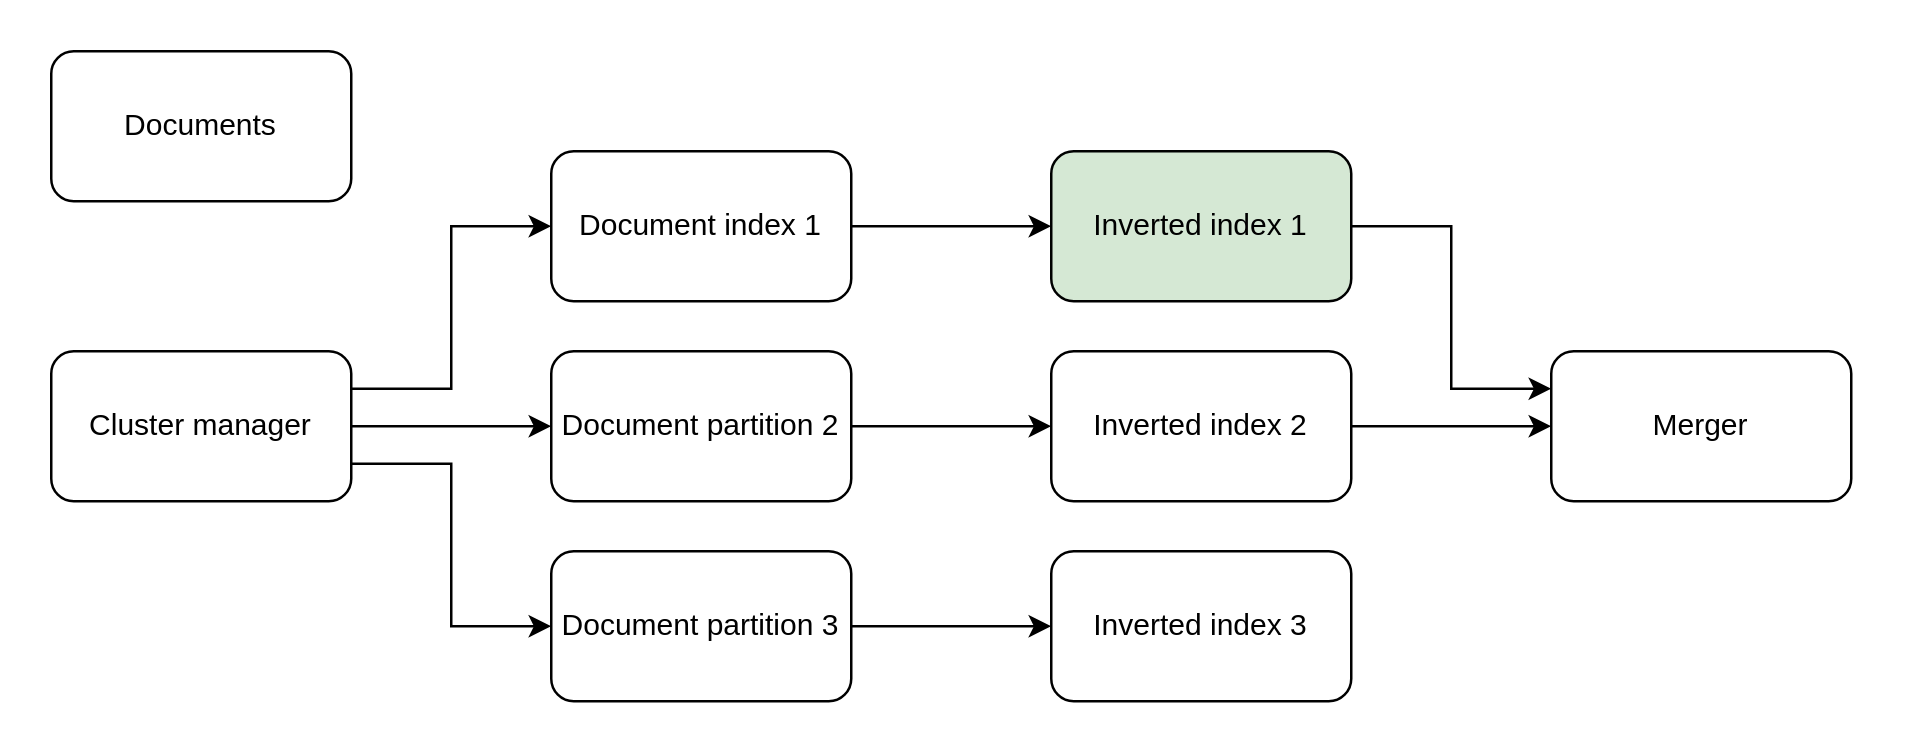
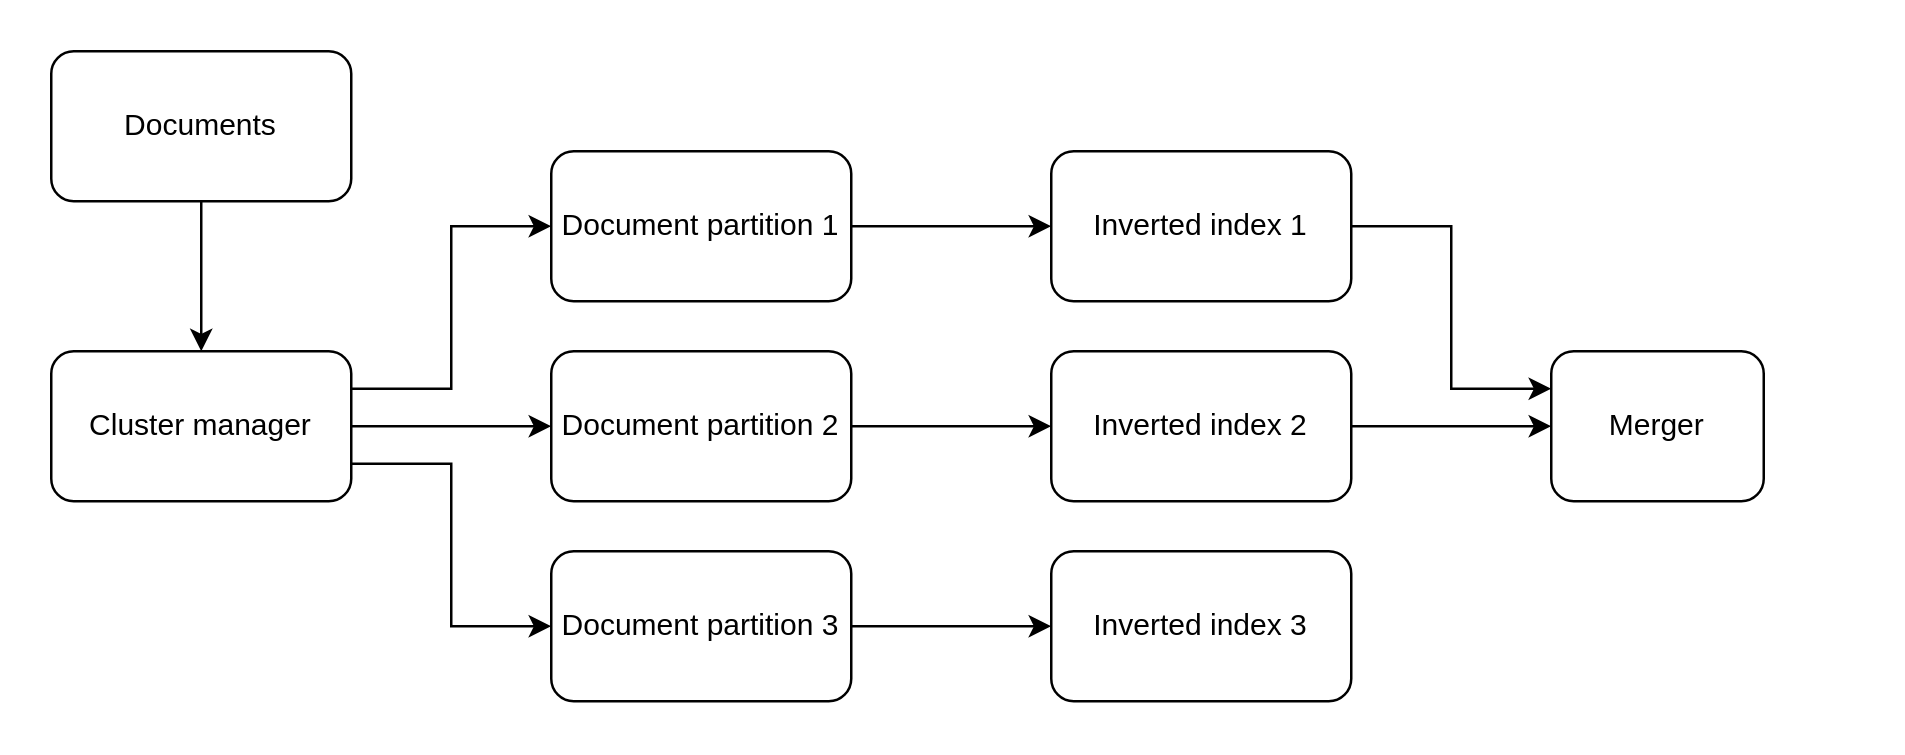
node "Document index 1": label "Document index 1" -> "Document partition 1"
node "Inverted index 1": fillcolor #d5e8d4 -> #ffffff
edge "Documents" -> "Cluster manager": added
node "Merger": size 300x150 -> 213x150
